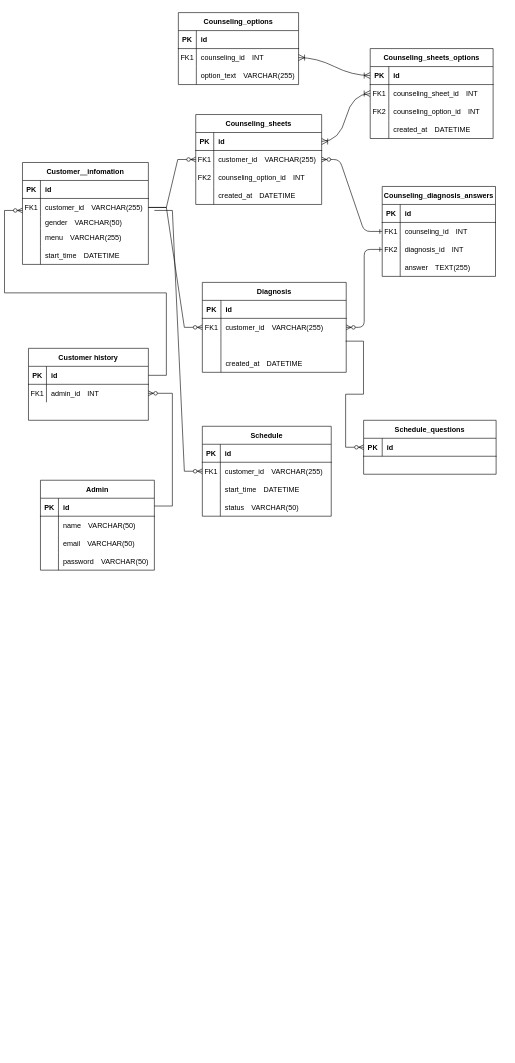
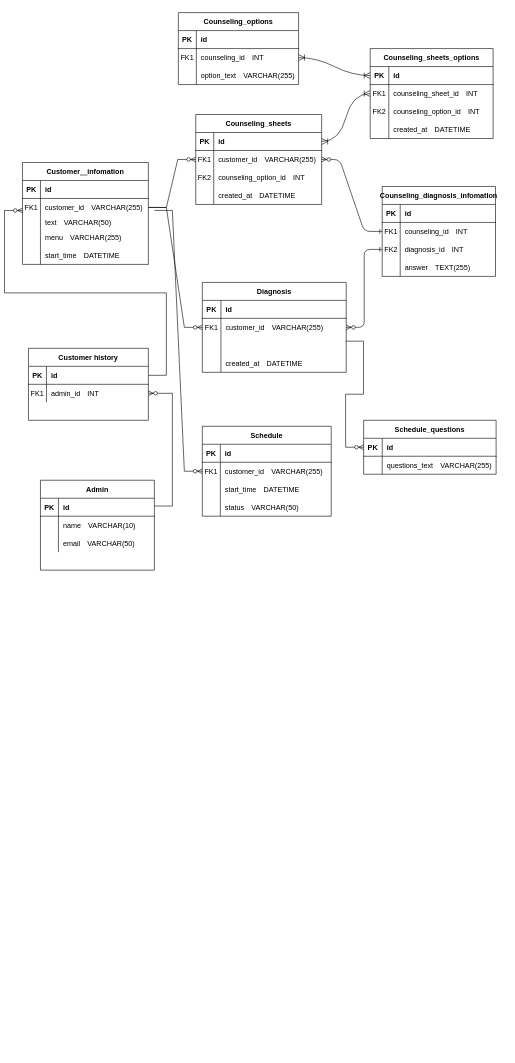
node "Counseling_diagnosis_answers": label "Counseling_diagnosis_answers" -> "Counseling_diagnosis_infomation"
node "gender VARCHAR(50)": label "gender VARCHAR(50)" -> "text VARCHAR(50)"
node "questions_text VARCHAR(255)": added
node "name VARCHAR(50)": label "name VARCHAR(50)" -> "name VARCHAR(10)"
node "password VARCHAR(50)": removed
